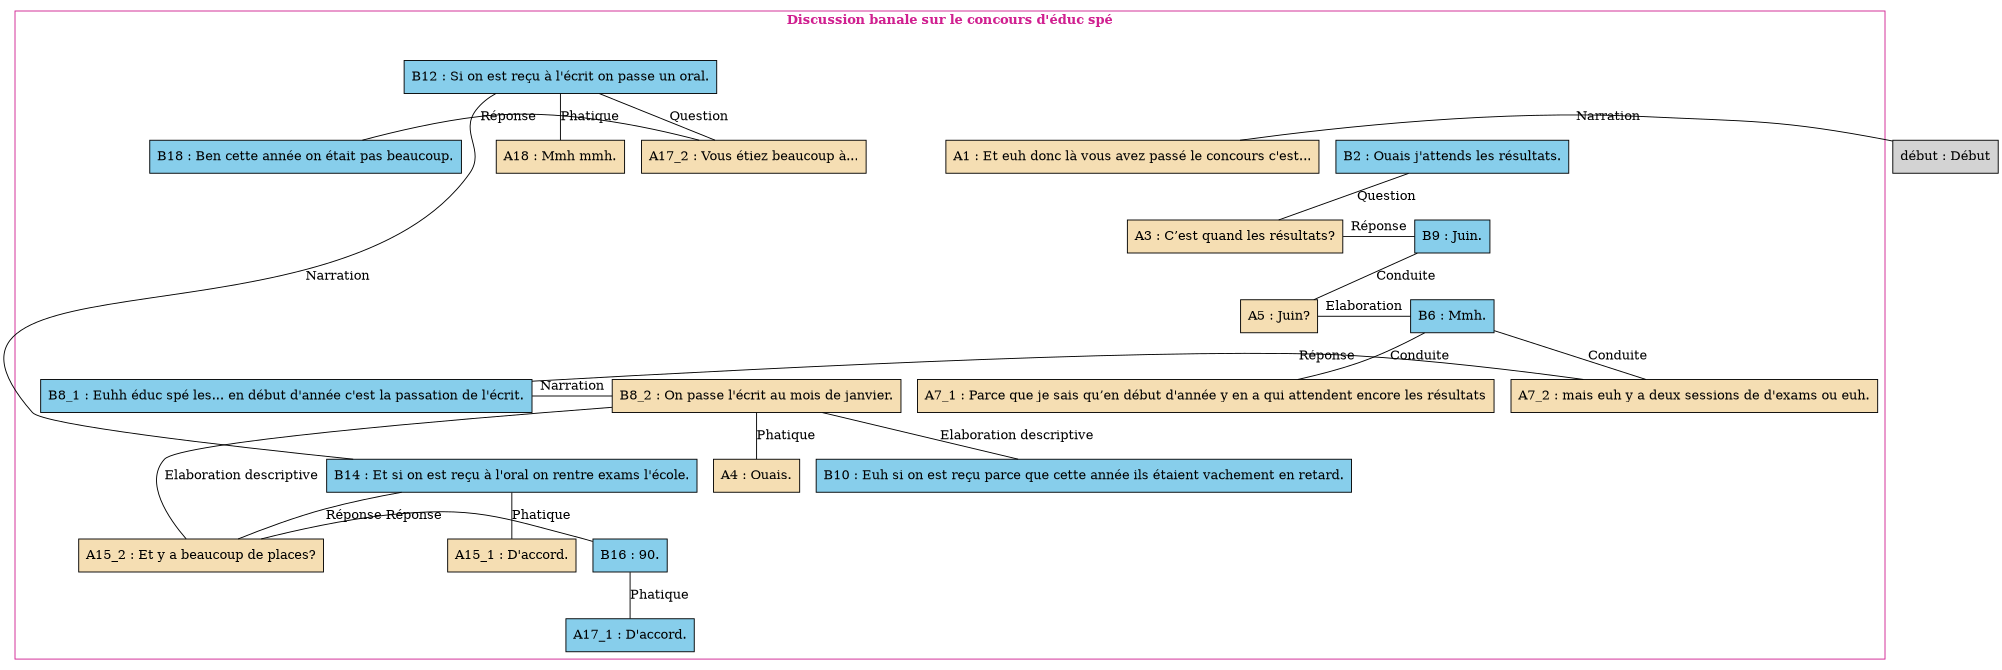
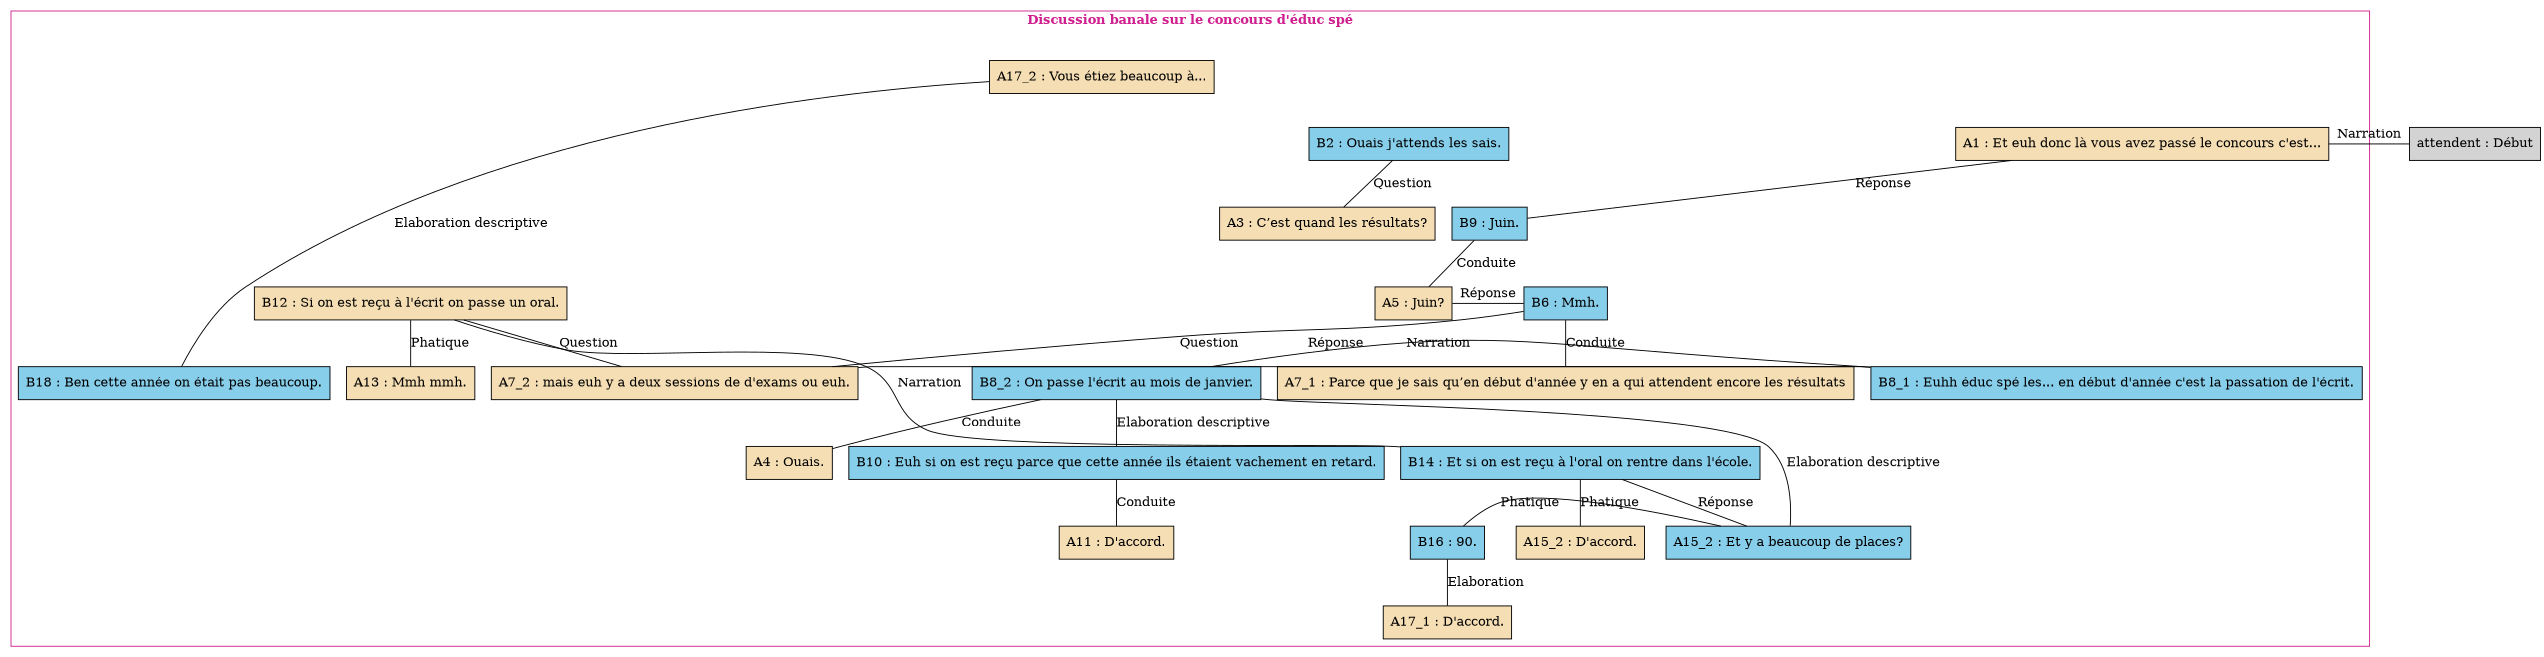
node "B12 : Si on est reçu à l'écrit on passe un oral.": fillcolor skyblue -> wheat
edge "B18 : Ben cette année on était pas beaucoup." -- "A17_2 : Vous étiez beaucoup à...": label "Réponse" -> "Elaboration descriptive"
edge "B12 : Si on est reçu à l'écrit on passe un oral." -- "A17_2 : Vous étiez beaucoup à...": now "B12 : Si on est reçu à l'écrit on passe un oral." -- "A7_2 : mais euh y a deux sessions de d'exams ou euh."
node "A18 : Mmh mmh.": label "A18 : Mmh mmh." -> "A13 : Mmh mmh."
node "B2 : Ouais j'attends les résultats.": label "B2 : Ouais j'attends les résultats." -> "B2 : Ouais j'attends les sais."
node "début : Début": label "début : Début" -> "attendent : Début"
edge "A3 : C’est quand les résultats?" -- "B9 : Juin.": now "A1 : Et euh donc là vous avez passé le concours c'est..." -- "B9 : Juin."
edge "A5 : Juin?" -- "B6 : Mmh.": label "Elaboration" -> "Réponse"
edge "B6 : Mmh." -- "A7_2 : mais euh y a deux sessions de d'exams ou euh.": label "Conduite" -> "Question"
node "B8_2 : On passe l'écrit au mois de janvier.": fillcolor wheat -> skyblue
edge "B8_2 : On passe l'écrit au mois de janvier." -- "A4 : Ouais.": label "Phatique" -> "Conduite"
node "B14 : Et si on est reçu à l'oral on rentre exams l'école.": label "B14 : Et si on est reçu à l'oral on rentre exams l'école." -> "B14 : Et si on est reçu à l'oral on rentre dans l'école."
edge "A15_2 : Et y a beaucoup de places?" -- "B16 : 90.": label "Réponse" -> "Phatique"
node "A11 : D'accord.": added
node "A15_2 : Et y a beaucoup de places?": fillcolor wheat -> skyblue
node "A15_1 : D'accord.": label "A15_1 : D'accord." -> "A15_2 : D'accord."
edge "B16 : 90." -- "A17_1 : D'accord.": label "Phatique" -> "Elaboration"
node "A17_1 : D'accord.": fillcolor skyblue -> wheat
